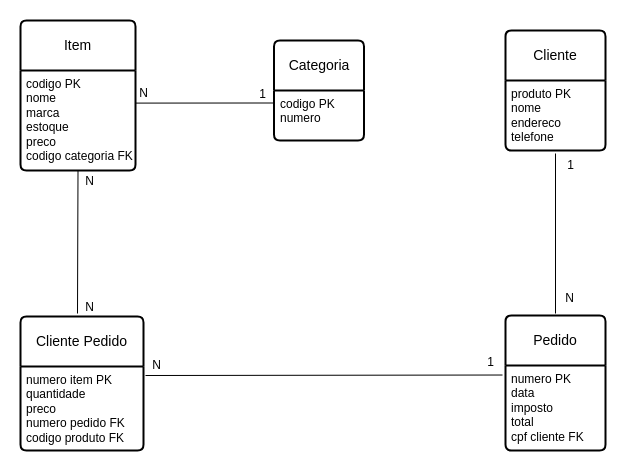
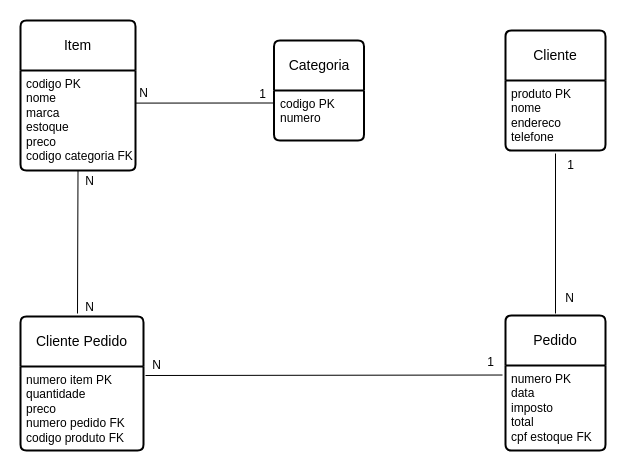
node "numero PK data imposto total cpf cliente FK": label "numero PK data imposto total cpf cliente FK" -> "numero PK data imposto total cpf estoque FK"
